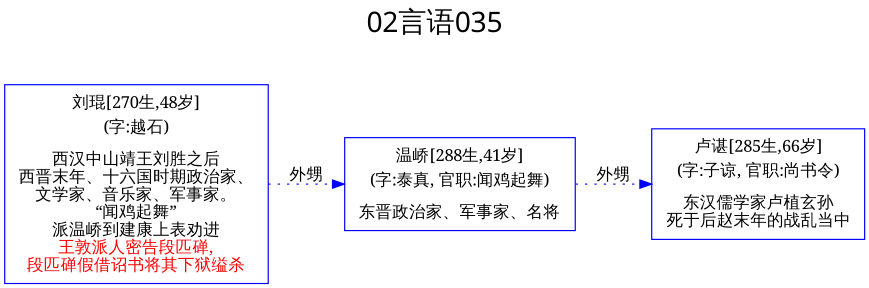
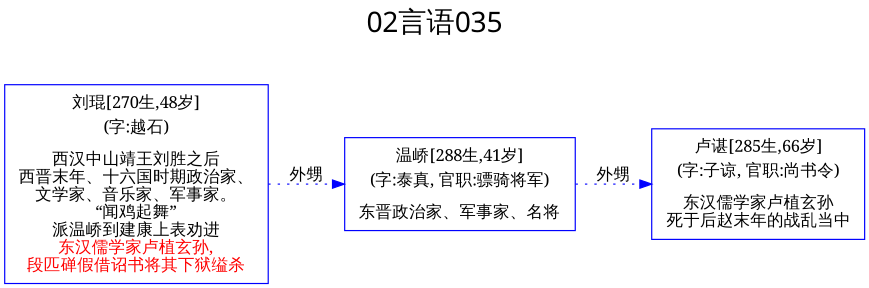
node "温峤[288生,41岁]": text "(字:泰真, 官职:闻鸡起舞)" -> "(字:泰真, 官职:骠骑将军)"
node "刘琨[270生,48岁]": text "王敦派人密告段匹䃅," -> "东汉儒学家卢植玄孙,"
